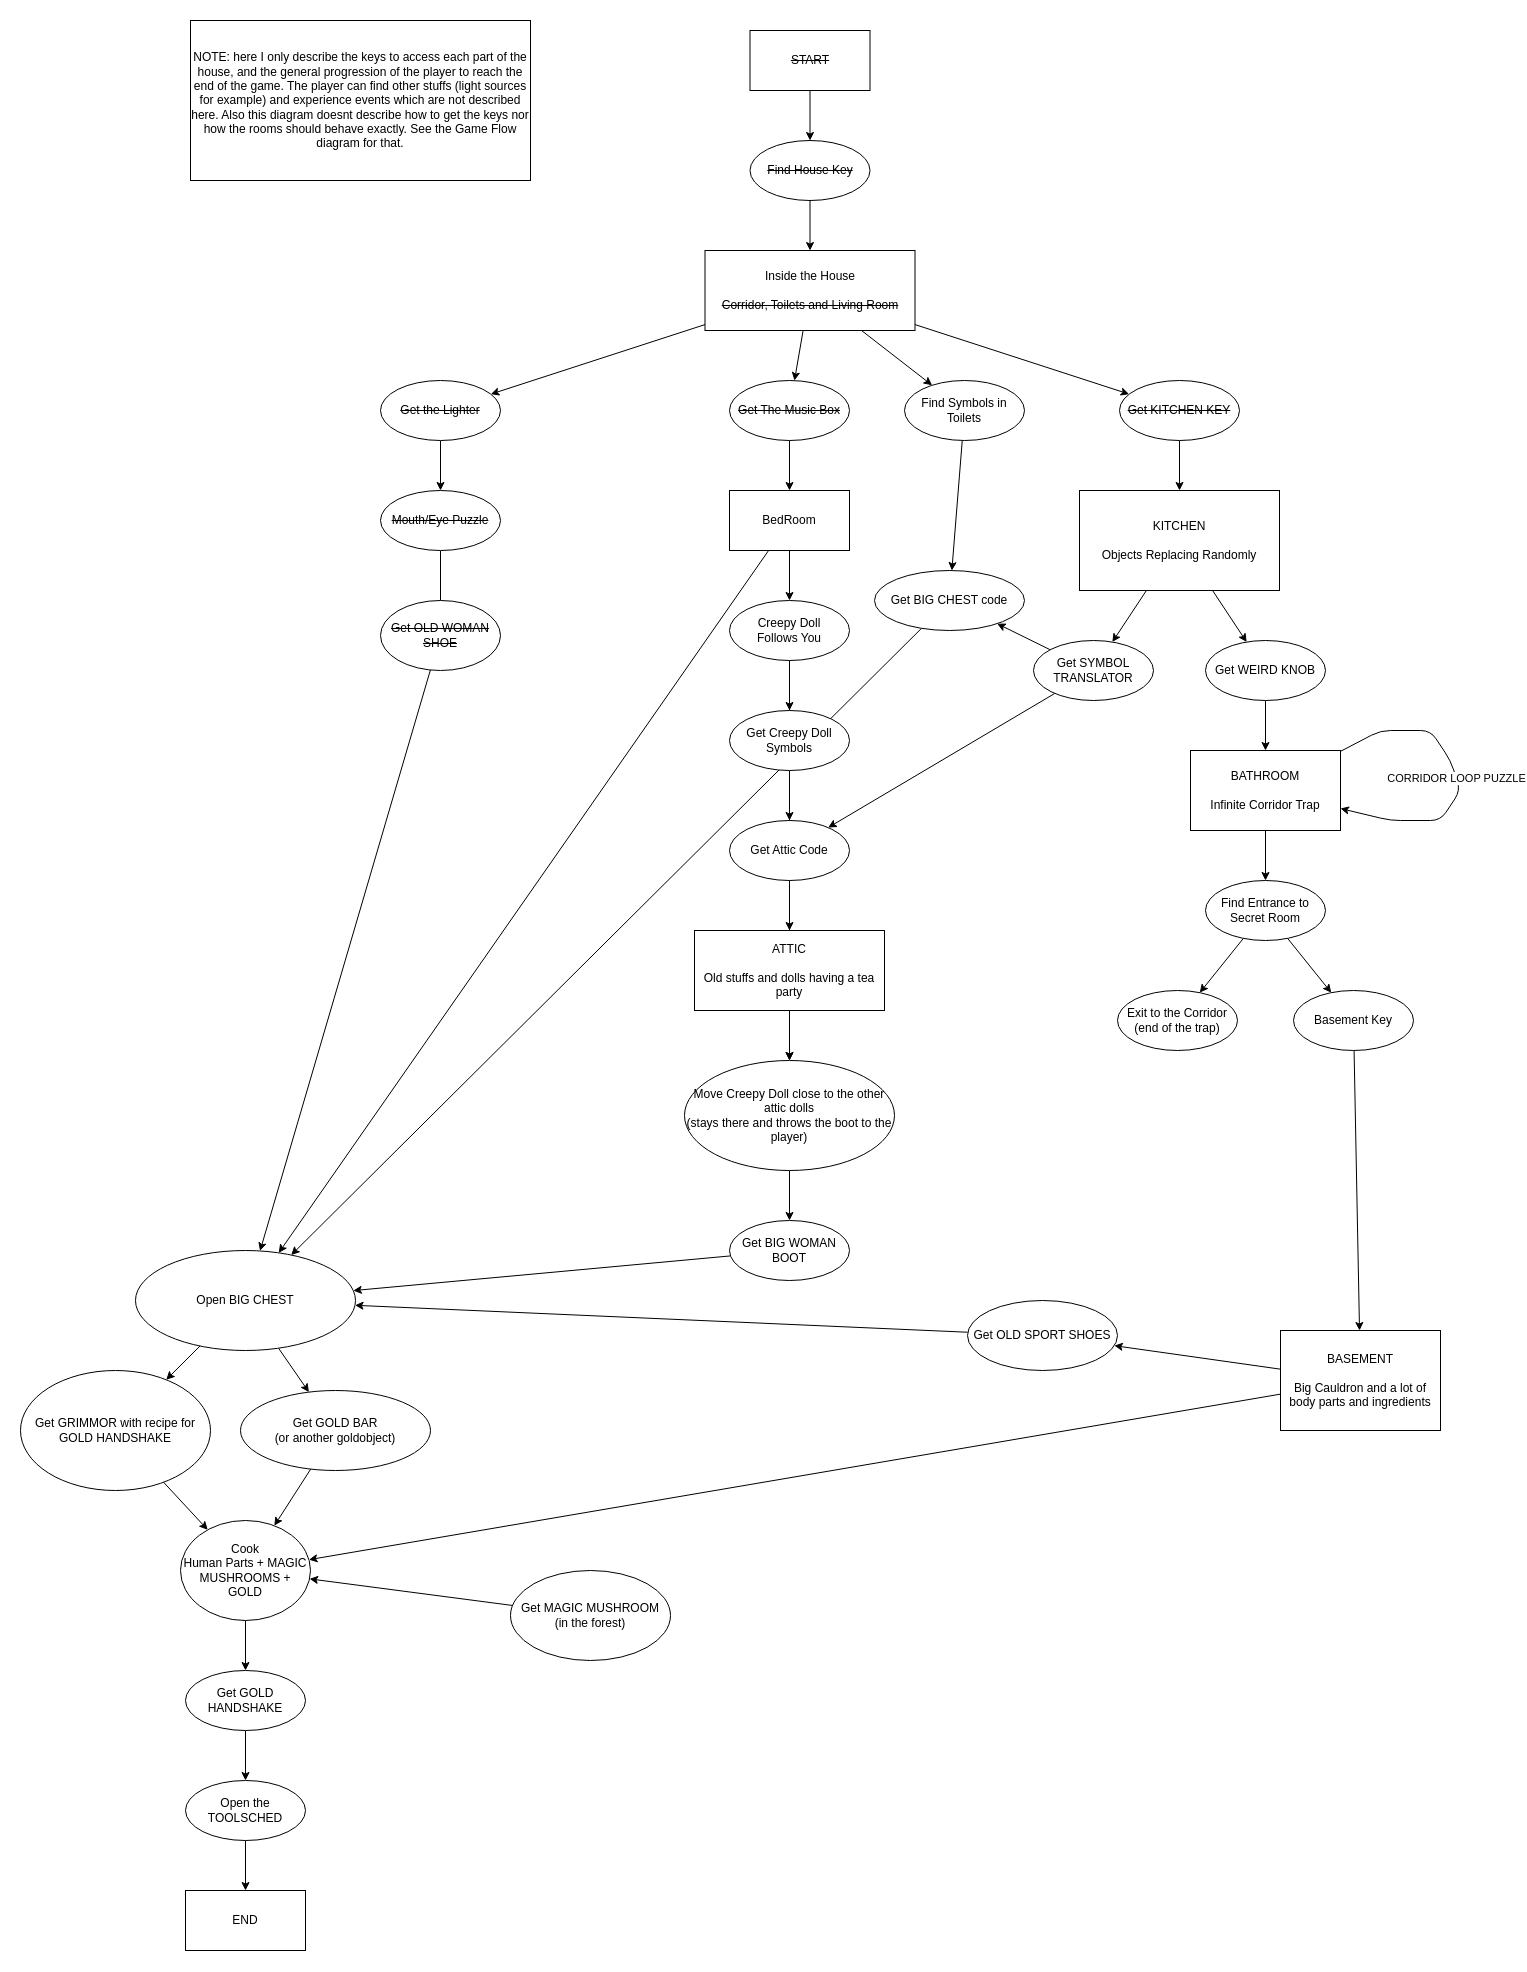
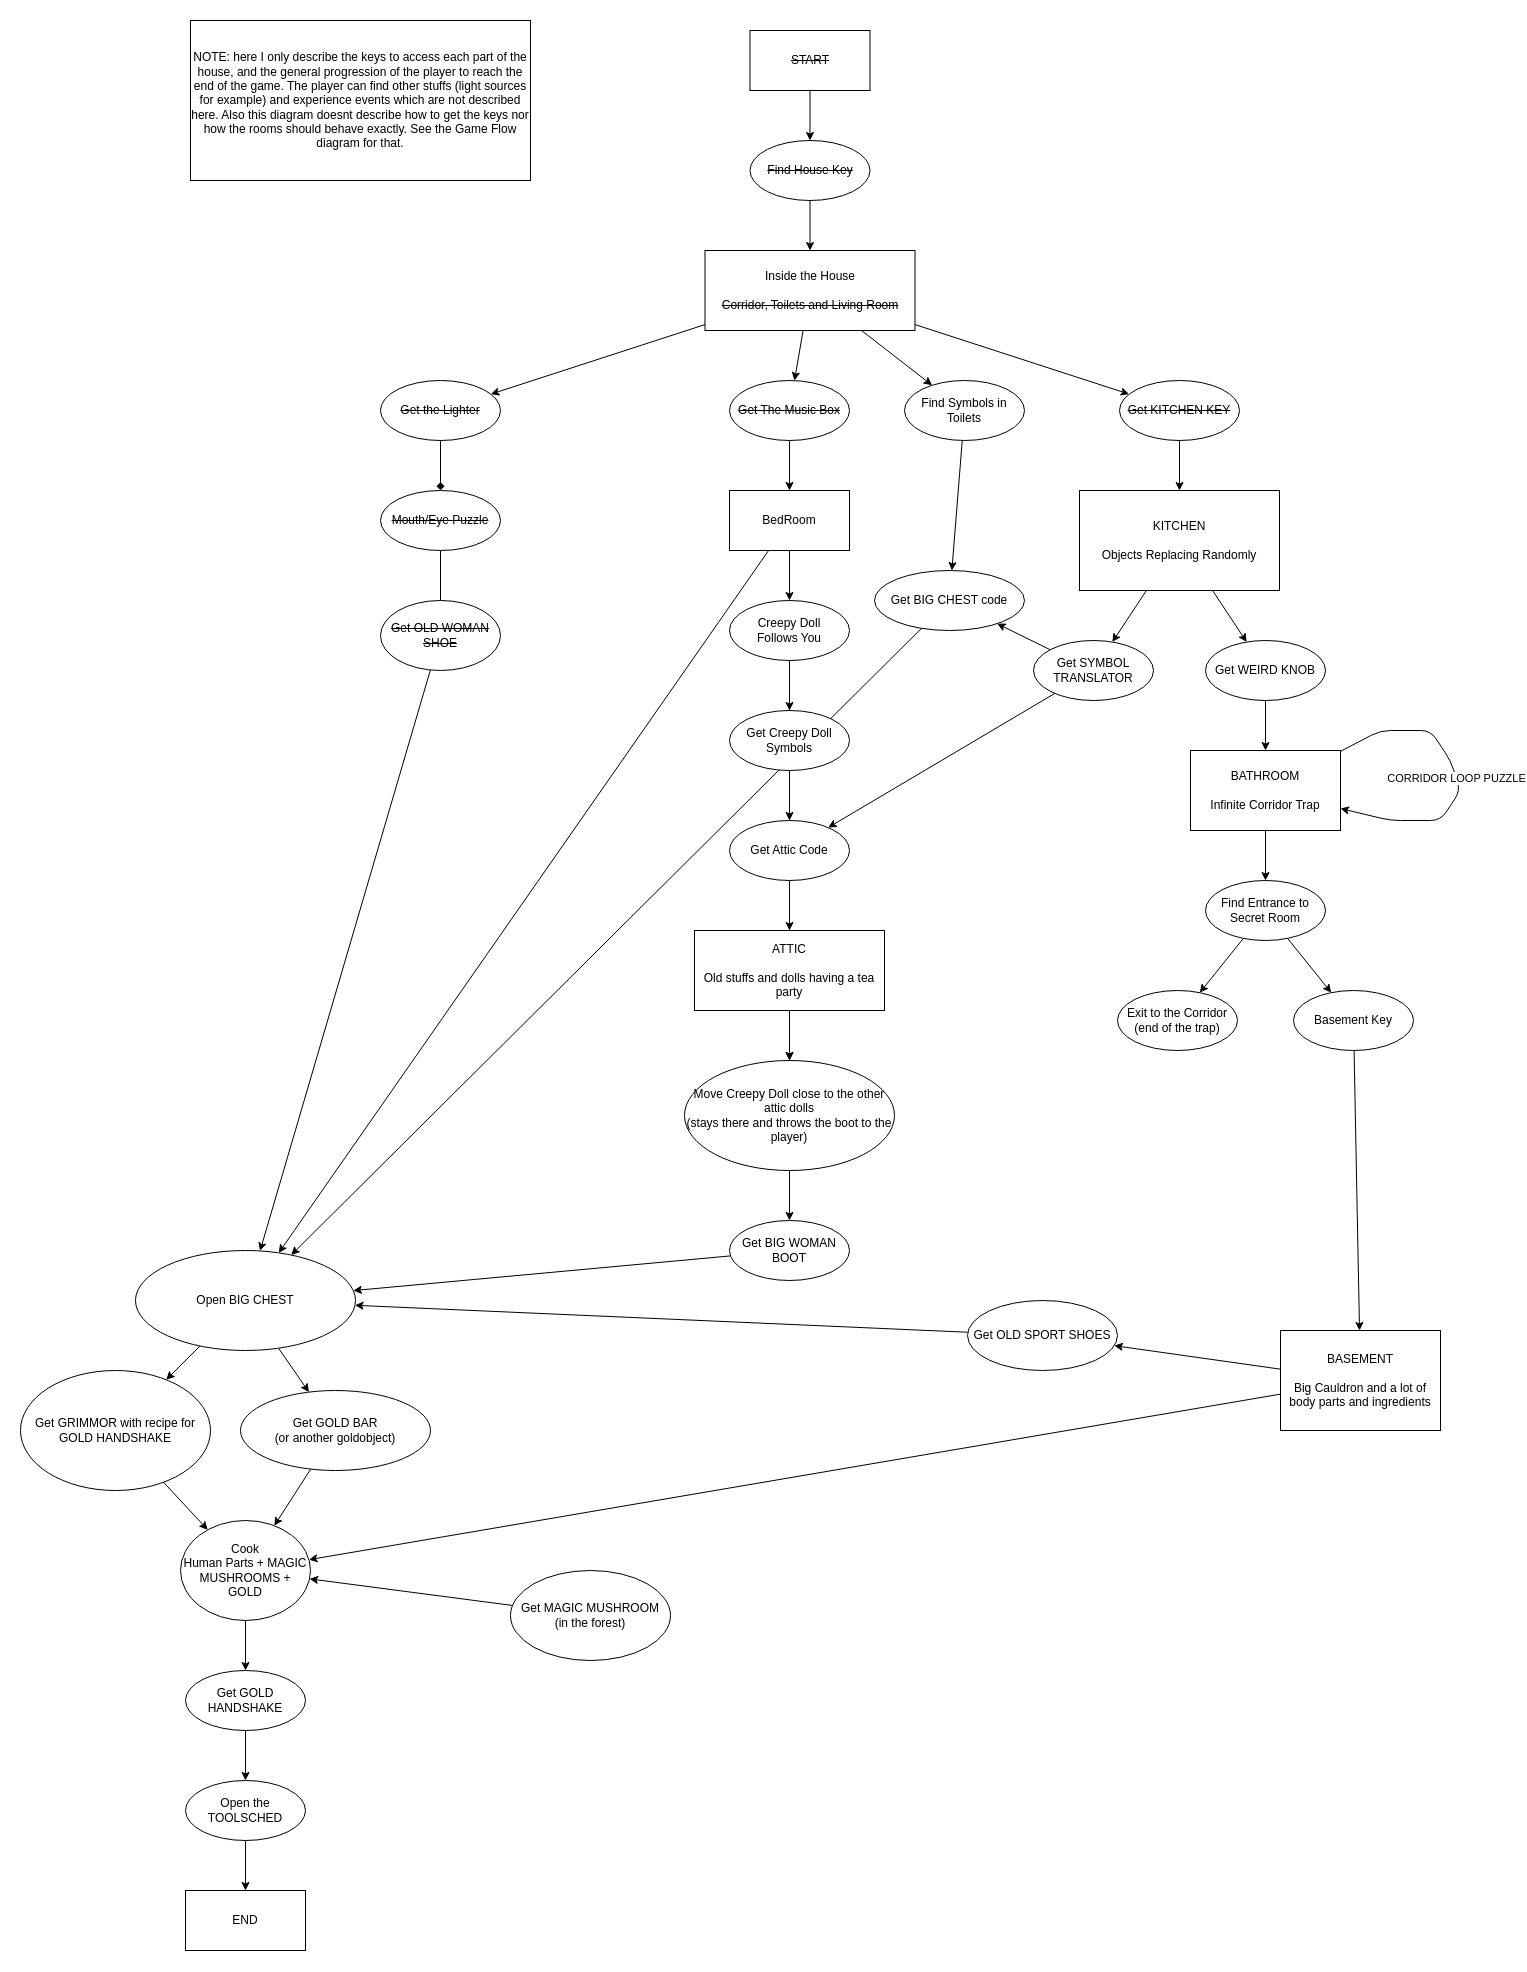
edge "Get the Lighter" -> "Mouth/Eye Puzzle": arrowhead classic -> diamond
